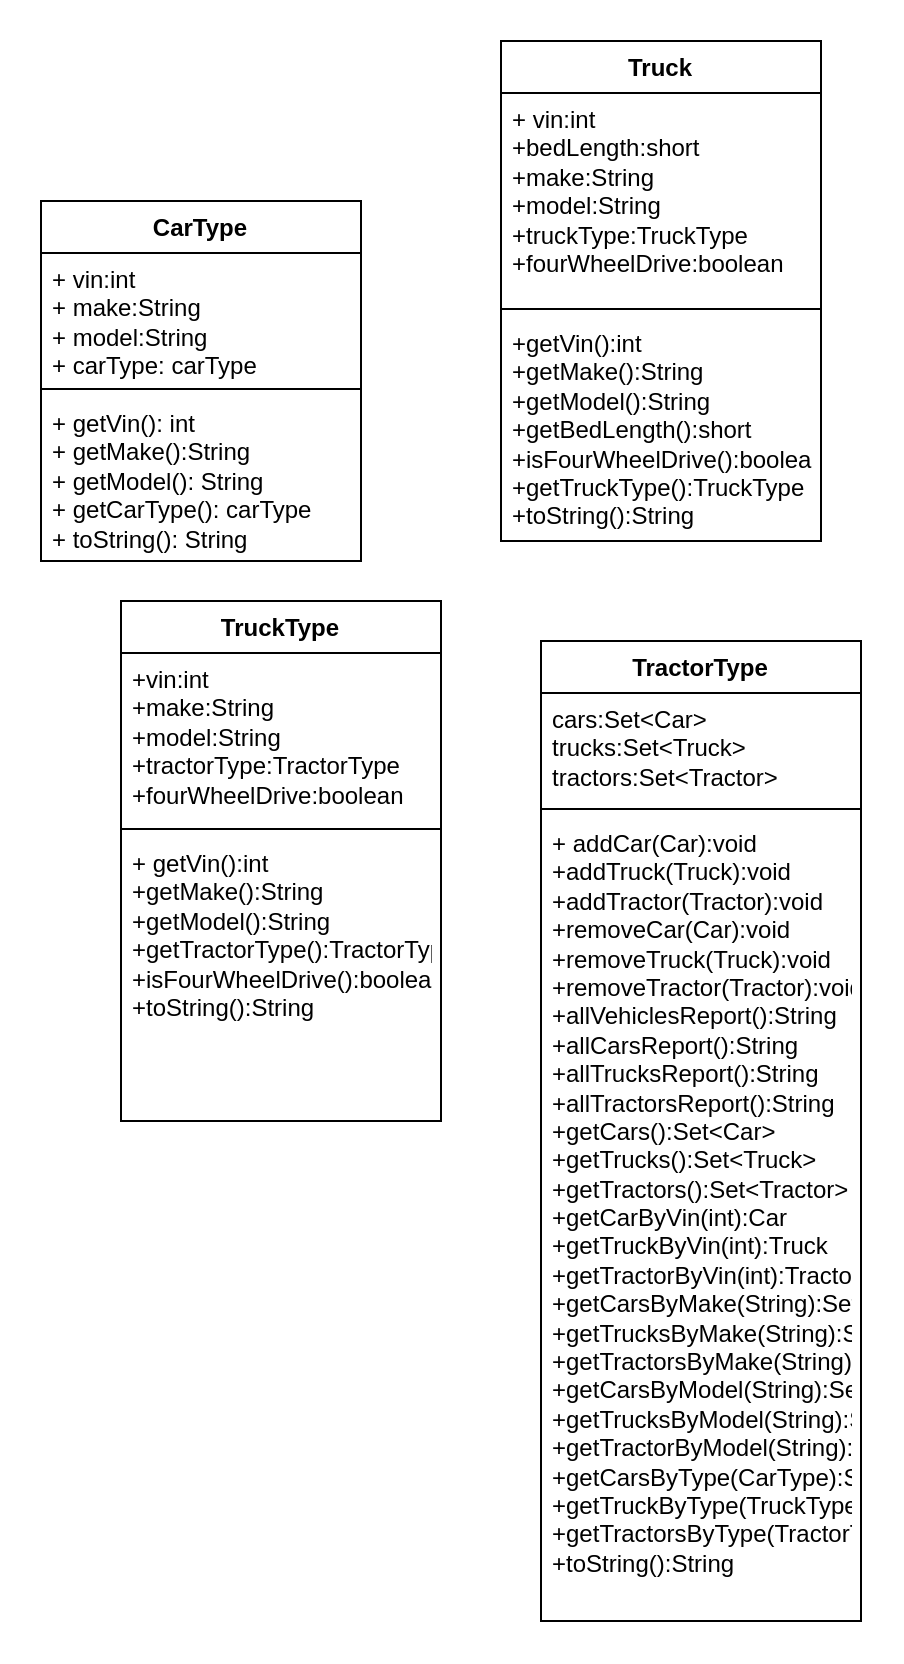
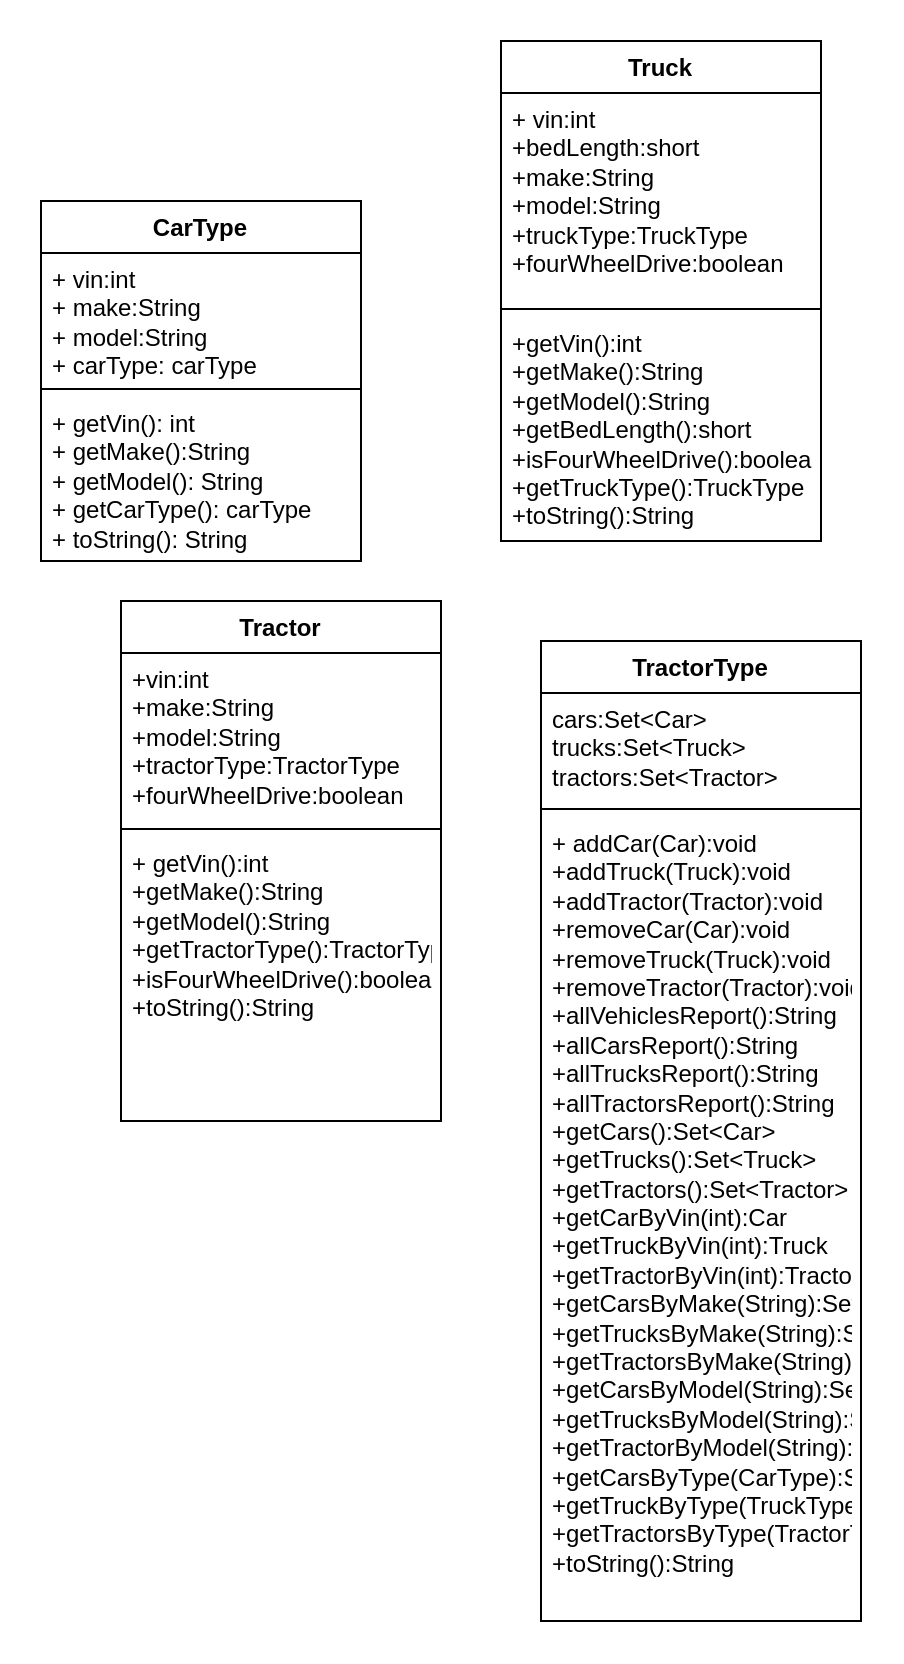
node "TruckType": label "TruckType" -> "Tractor"
